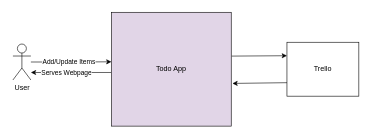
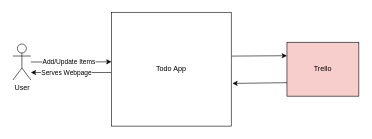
node "Todo App": fillcolor #e1d5e7 -> #ffffff
node "Trello": fillcolor #ffffff -> #f8cecc
